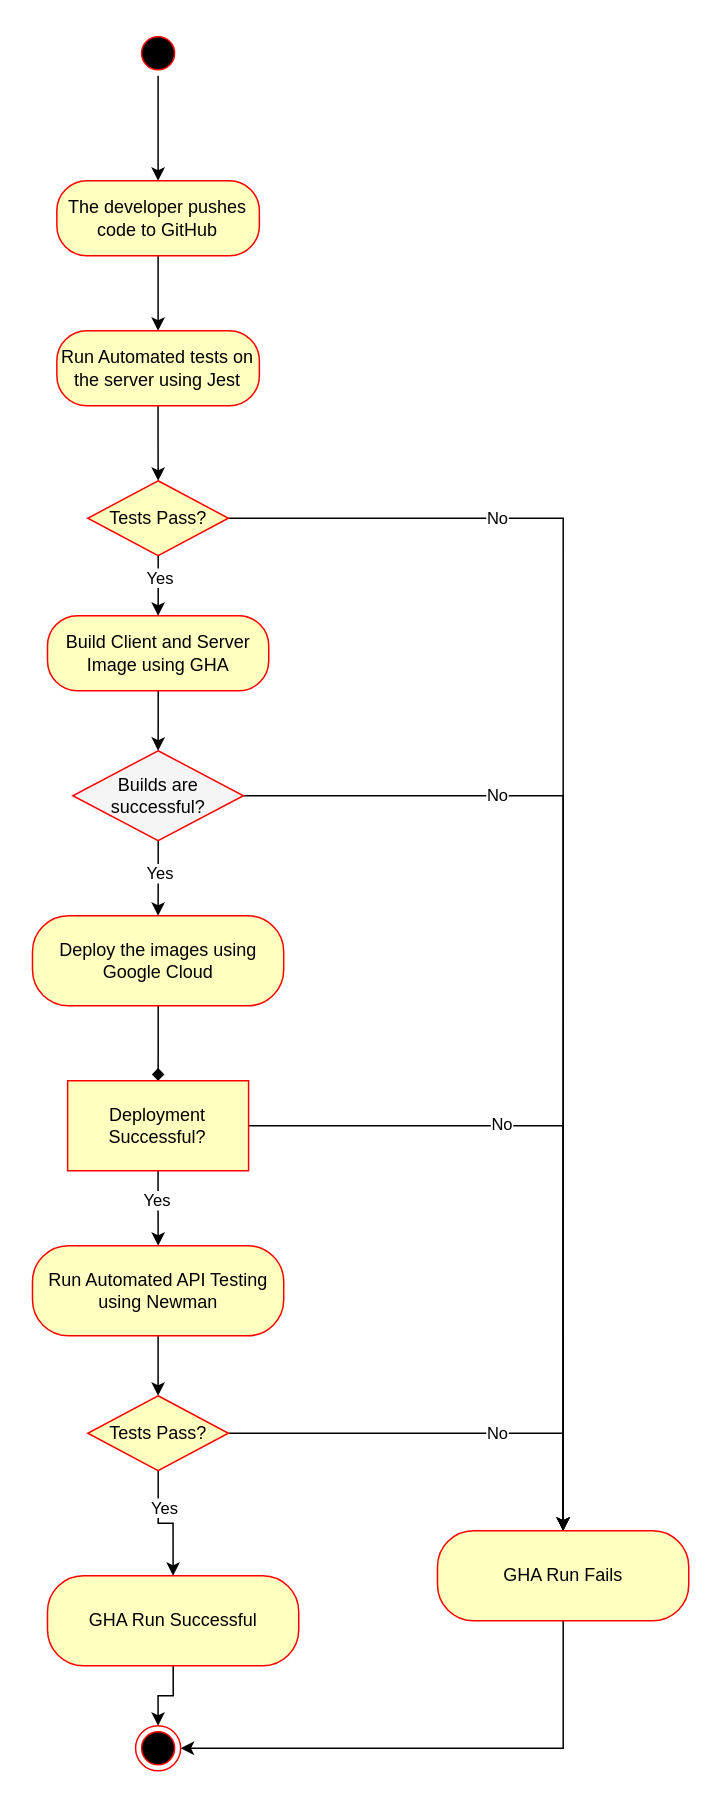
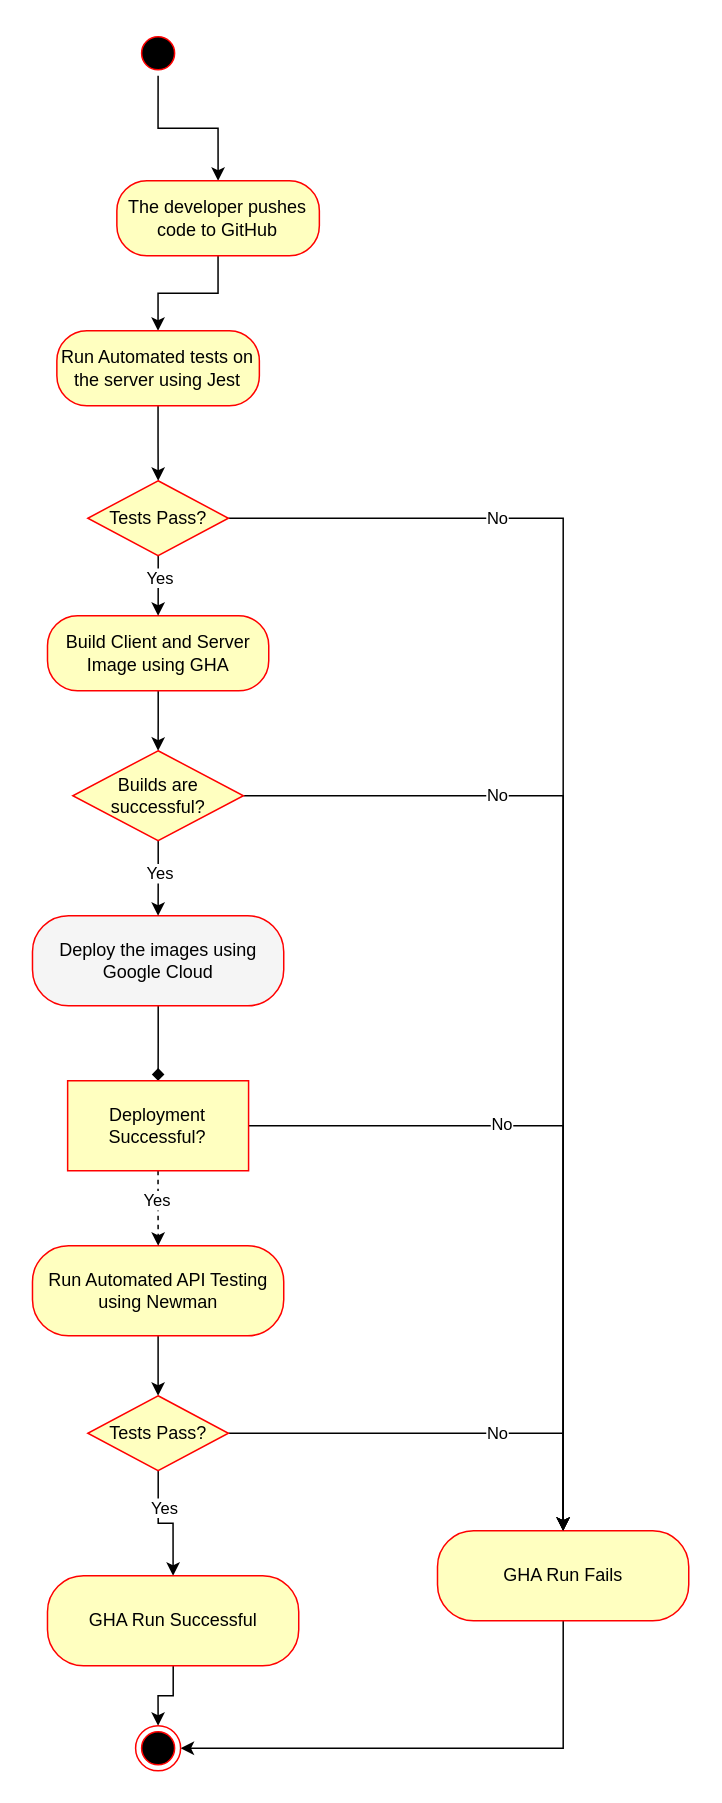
node "The developer pushes code to GitHub": moved (158, 218) -> (218, 218)
node "Builds are successful?": fillcolor #f5f5f5 -> #ffffc0
node "Deploy the images using Google Cloud": fillcolor #ffffc0 -> #f5f5f5
edge "Deployment Successful?" -> "Run Automated API Testing using Newman": style solid -> dashed
